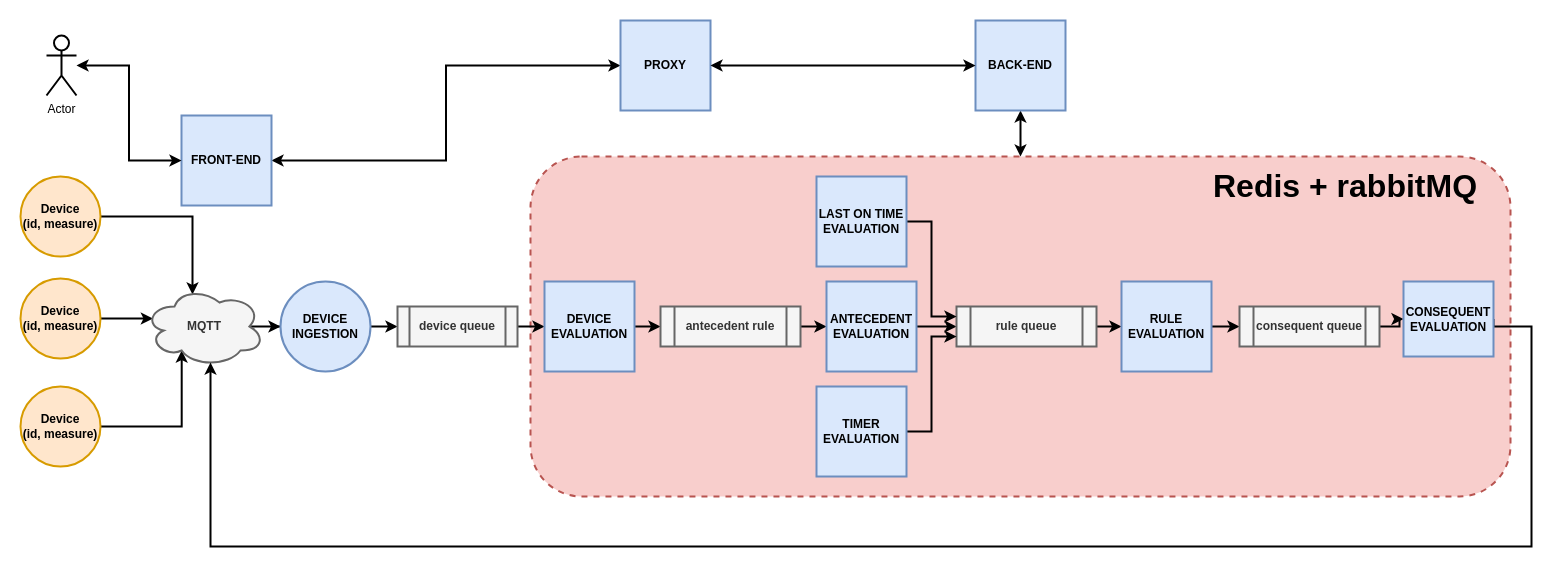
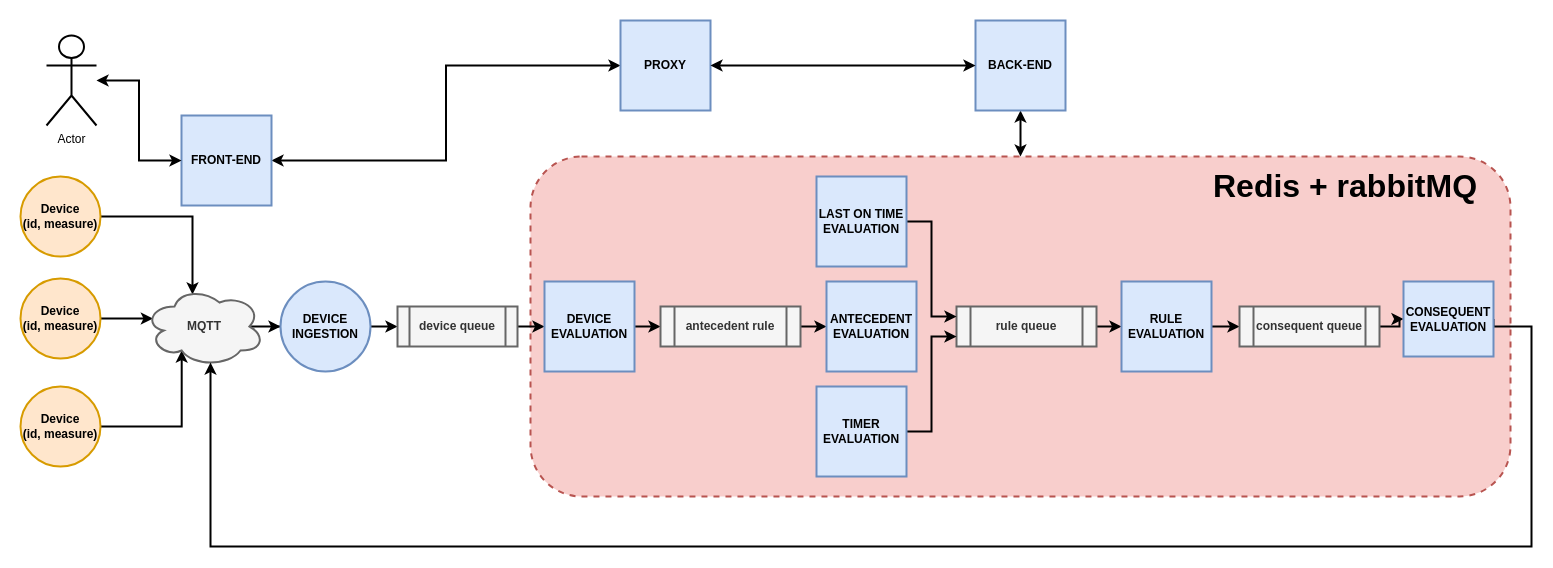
node "Actor": size 30x60 -> 50x90
edge "ANTECEDENT EVALUATION" -> "rule queue": removed
